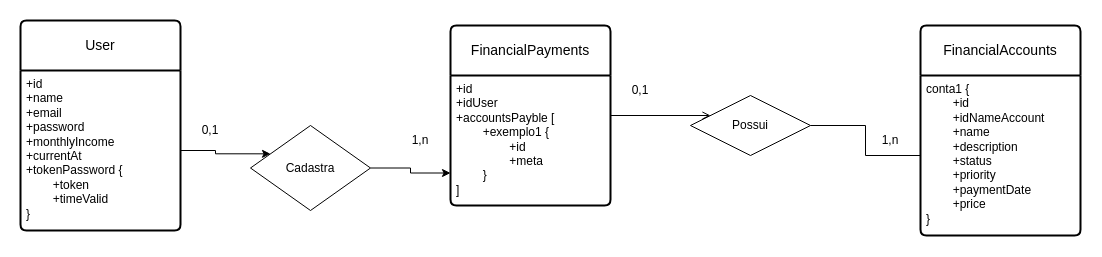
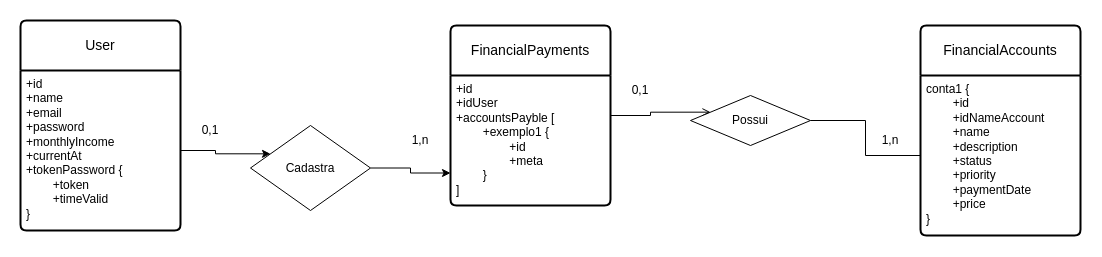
node "Possui": size 120x60 -> 120x50
